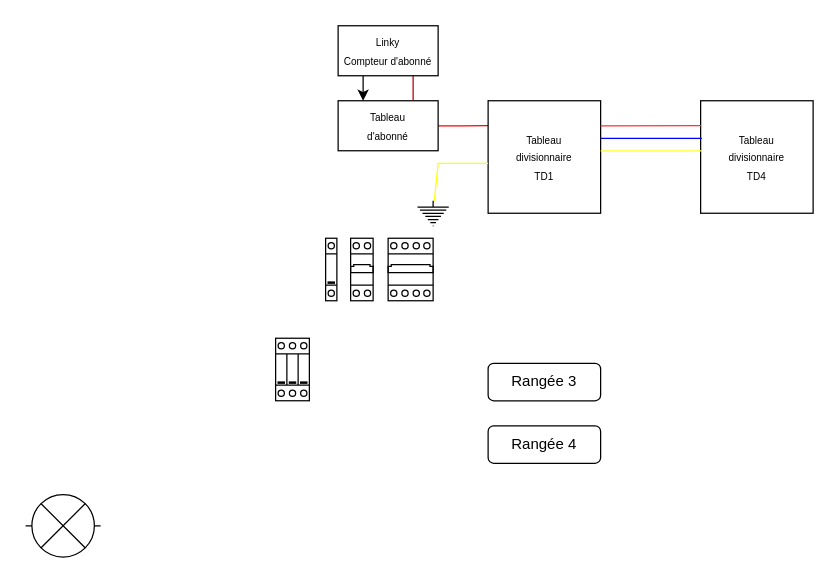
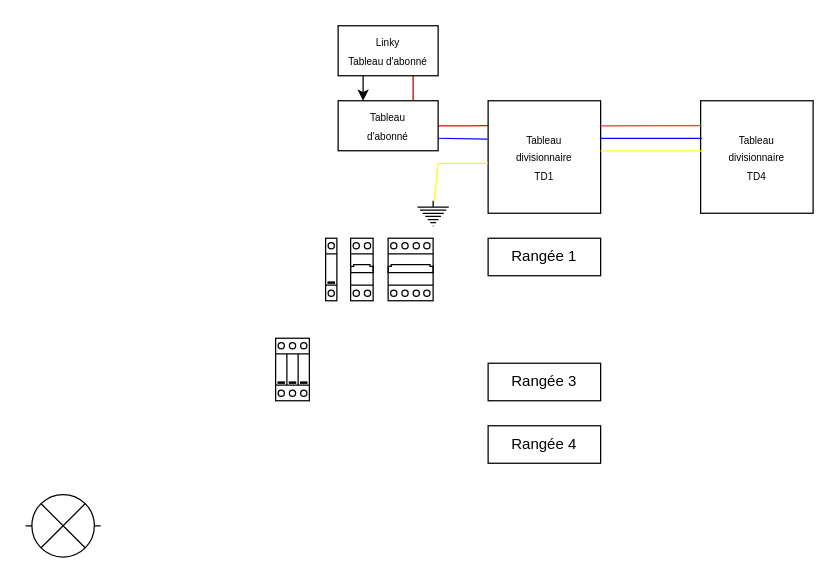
node "Linky Compteur d'abonné": label "Linky Compteur d'abonné" -> "Linky Tableau d'abonné"
edge "Tableau d'abonné" -- "Tableau divisionnaire TD1": added
node "Rangée 1": added
node "Rangée 3": shape rounded rectangle -> rectangle
node "Rangée 4": shape rounded rectangle -> rectangle
